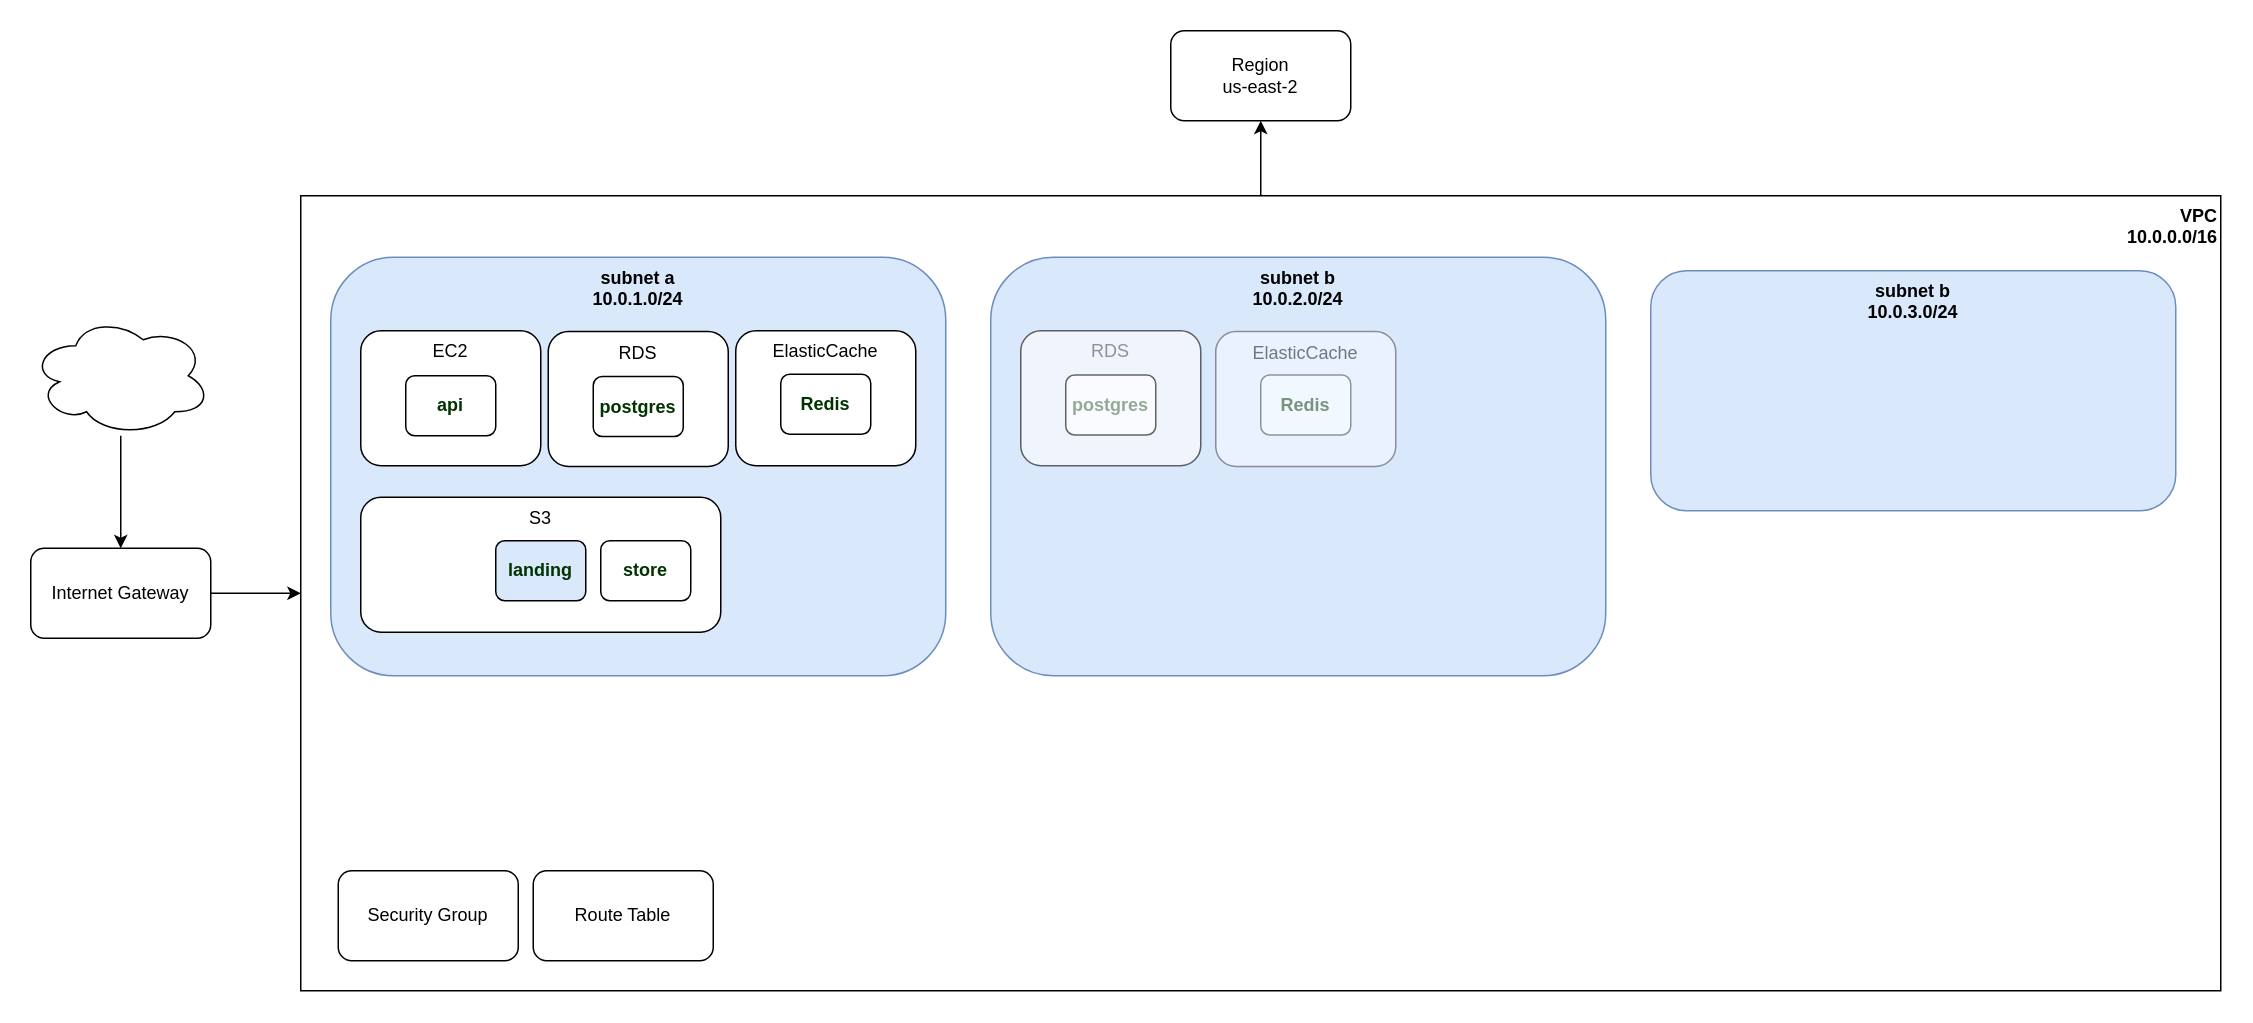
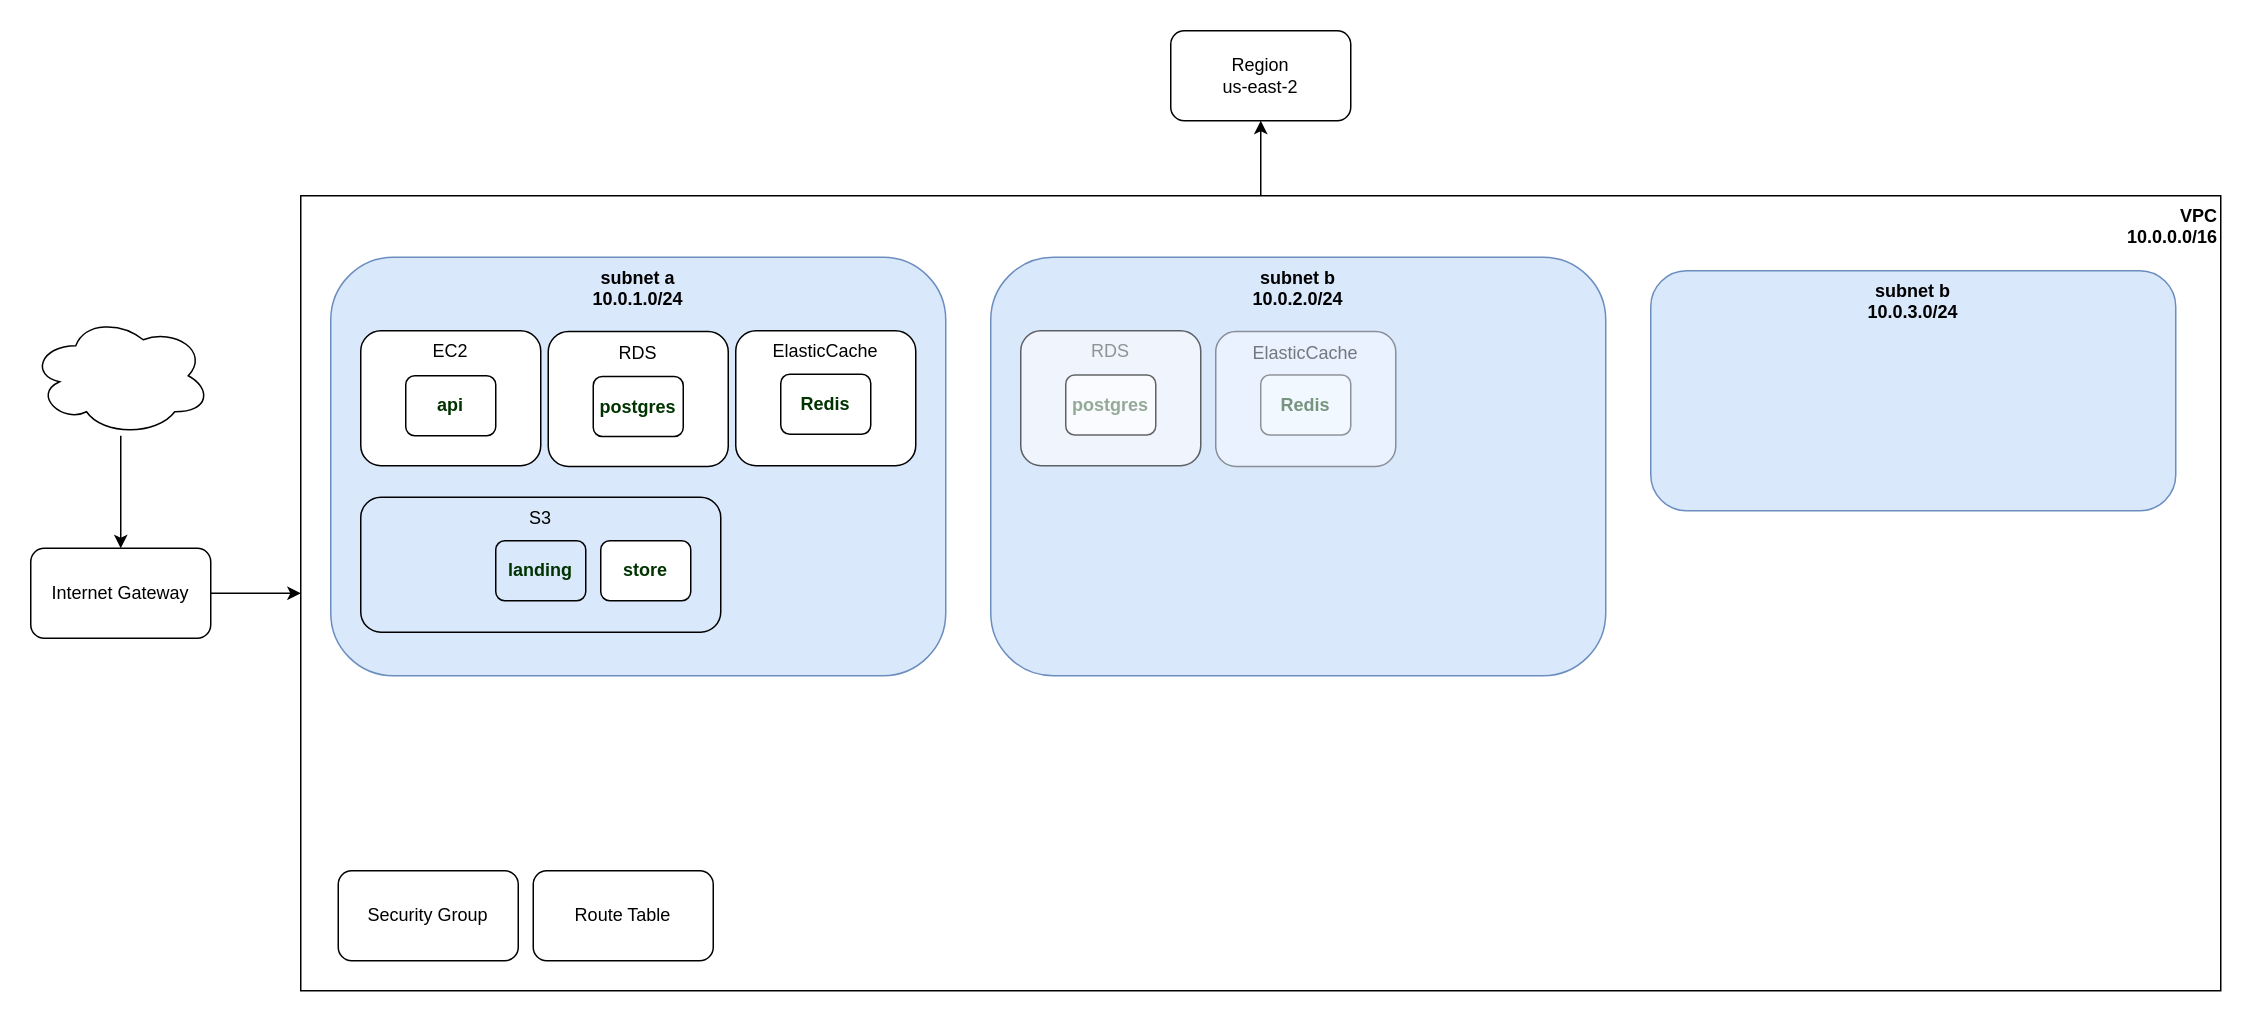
node "S3": fillcolor #ffffff -> #dae8fc
